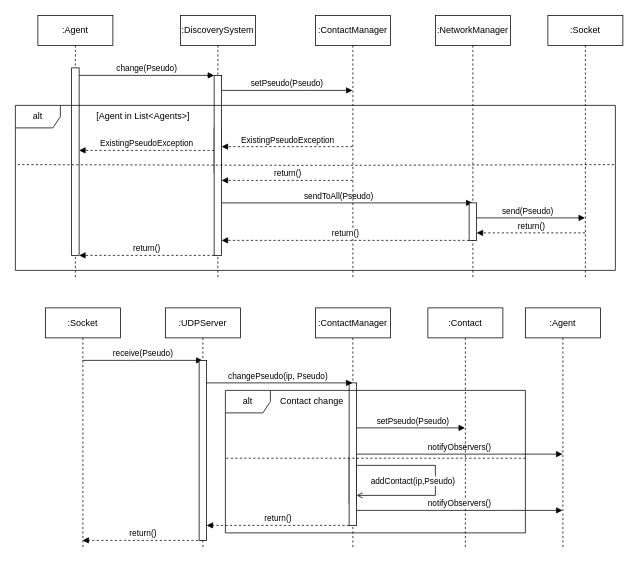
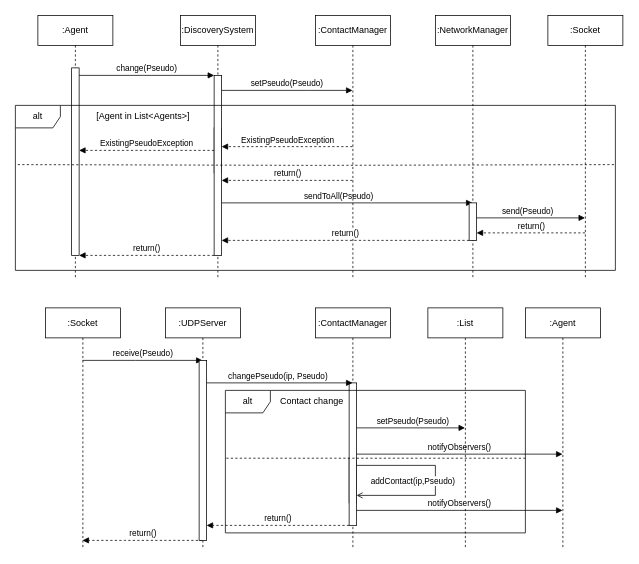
node ":Contact": label ":Contact" -> ":List"
